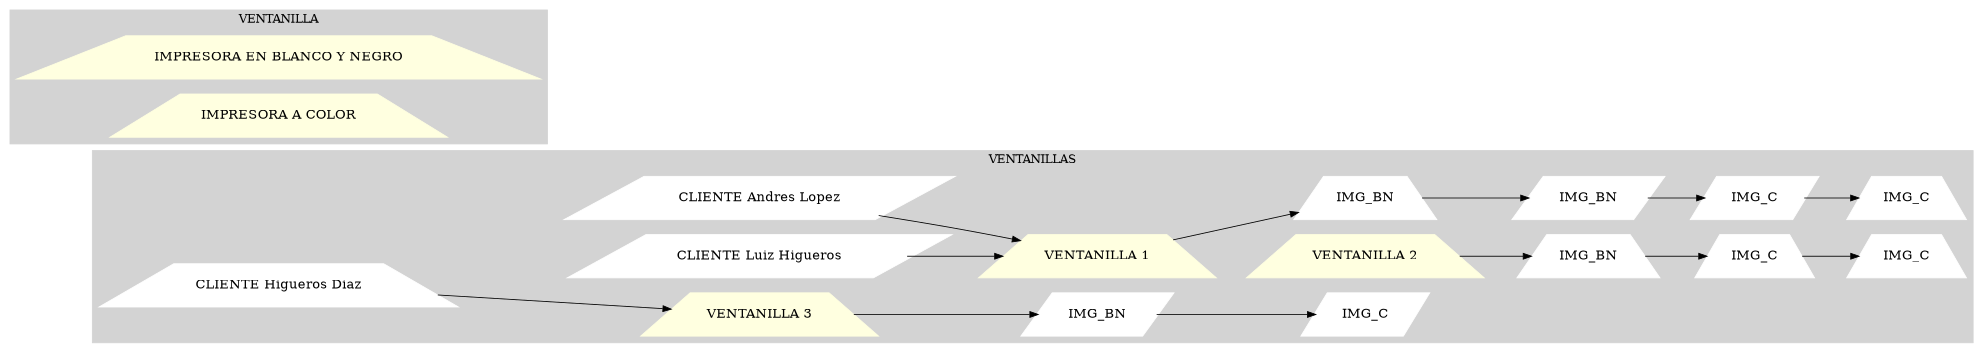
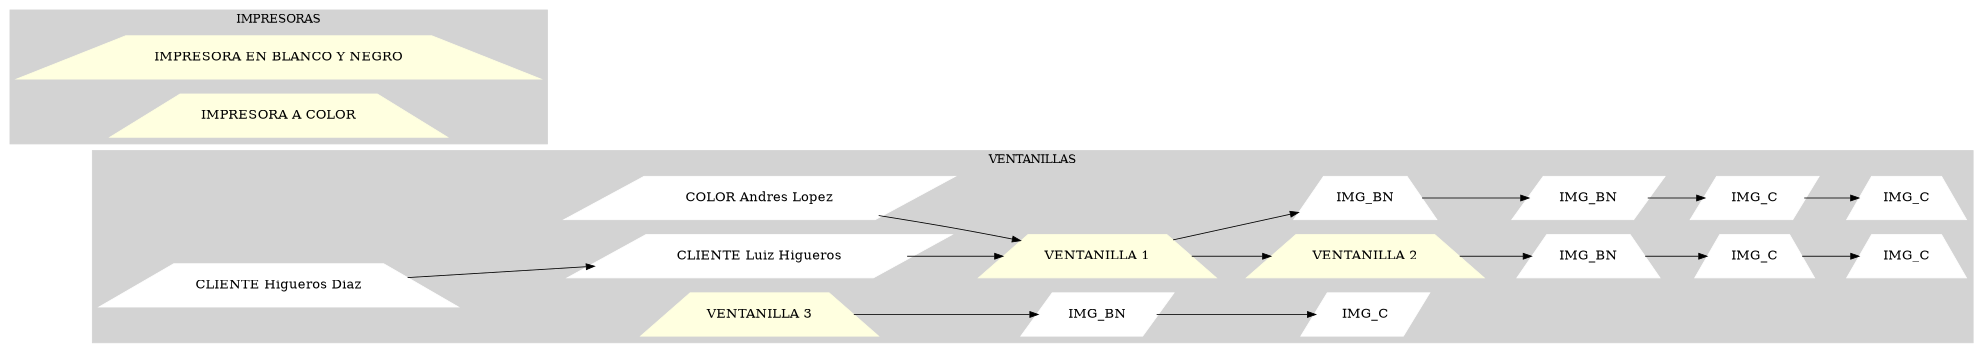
cluster "VENTANILLA": label "VENTANILLA" -> "IMPRESORAS"
node "CLIENTE Andres Lopez": label "CLIENTE Andres Lopez" -> "COLOR Andres Lopez"
edge "VENTANILLA 1" -> "VENTANILLA 2": added
edge "CLIENTE Higueros Diaz" -> "VENTANILLA 3": now "CLIENTE Higueros Diaz" -> "CLIENTE Luiz Higueros"
